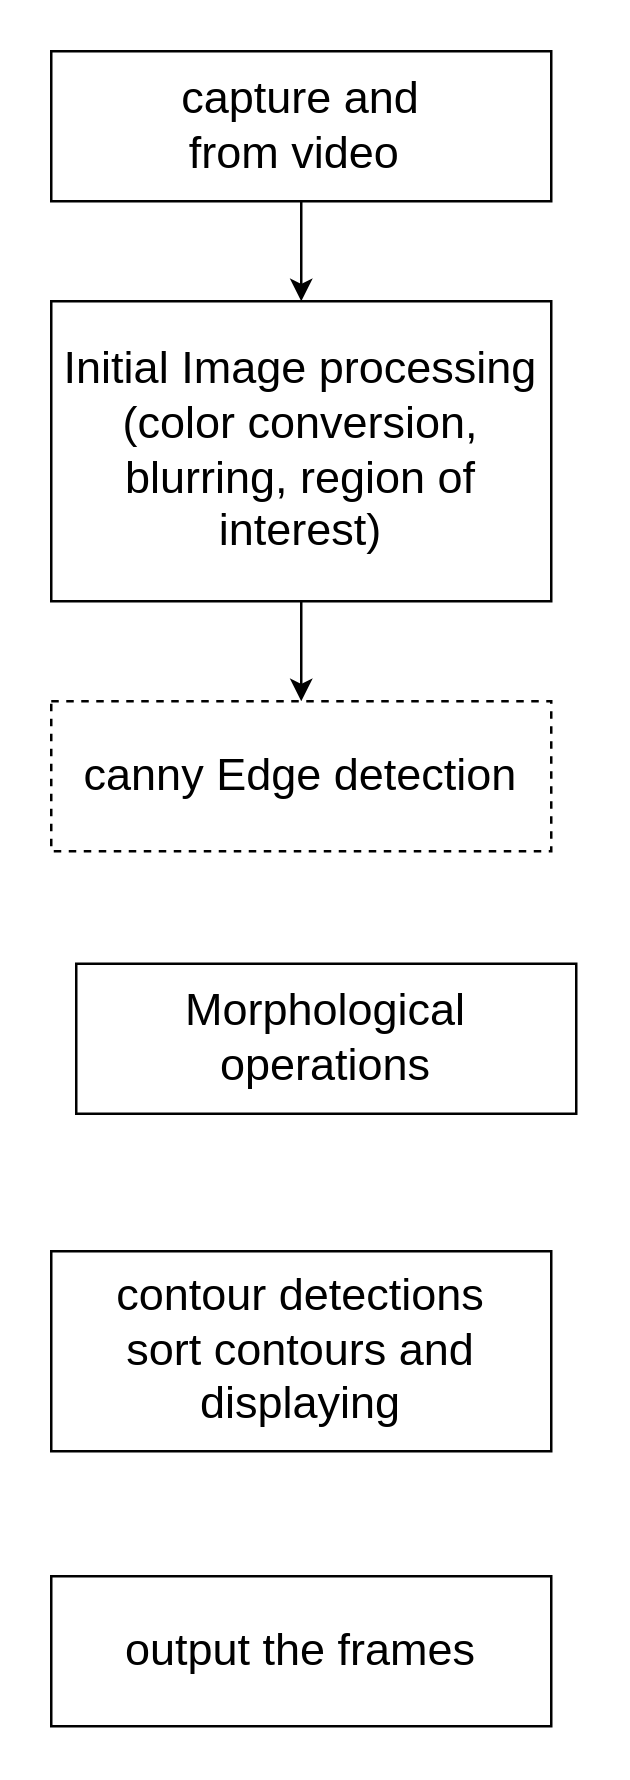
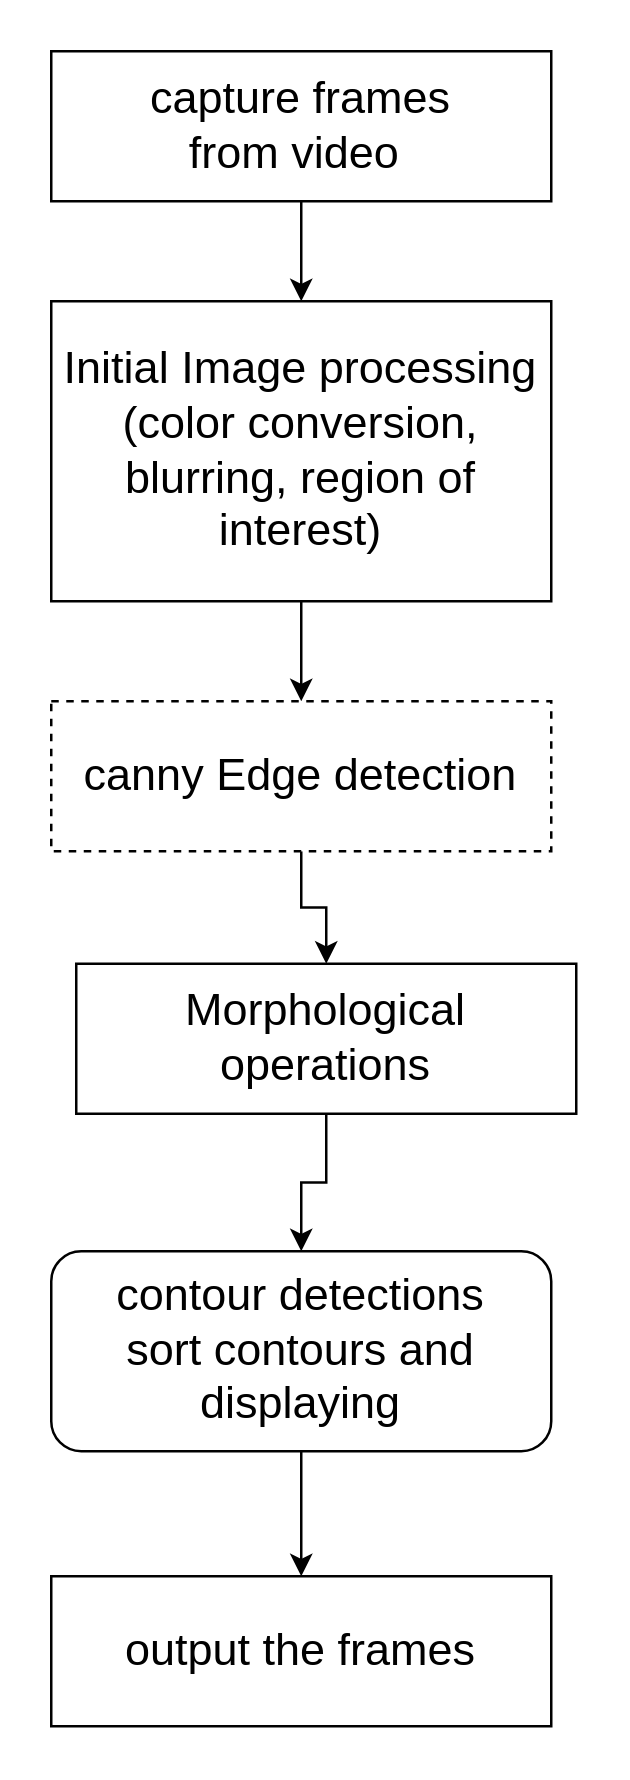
node "capture and from video": label "capture and from video" -> "capture frames from video"
edge "canny Edge detection" -> "Morphological operations": added
edge "Morphological operations" -> "contour detections sort contours and displaying": added
node "contour detections sort contours and displaying": shape rectangle -> rounded rectangle
edge "contour detections sort contours and displaying" -> "output the frames": added
